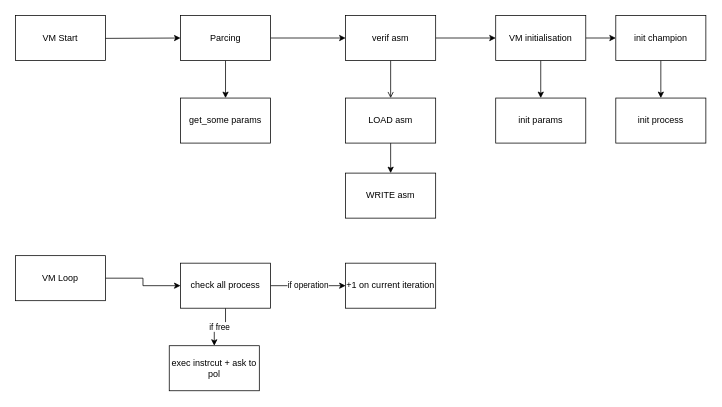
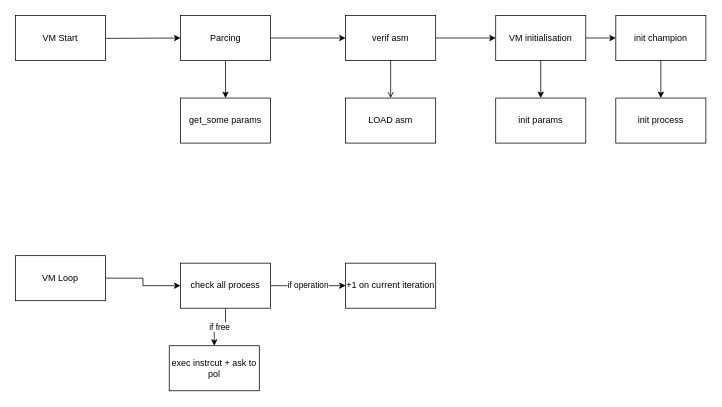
edge "LOAD asm" -> "WRITE asm": removed
node "WRITE asm": removed
